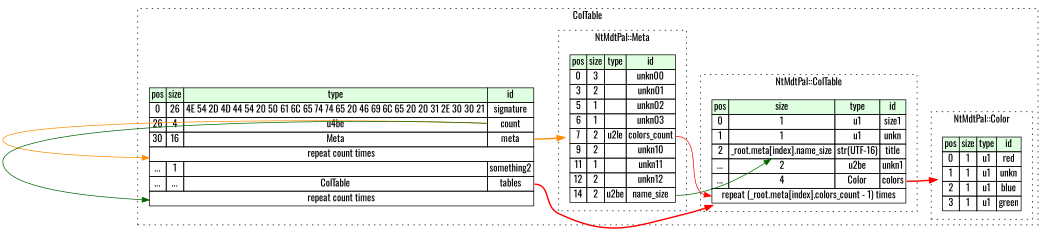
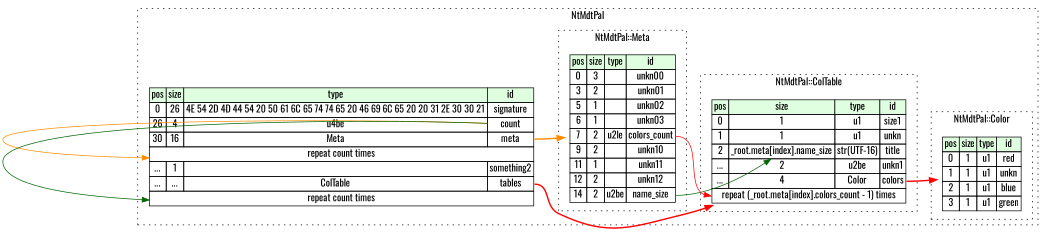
cluster "ColTable": label "ColTable" -> "NtMdtPal"
